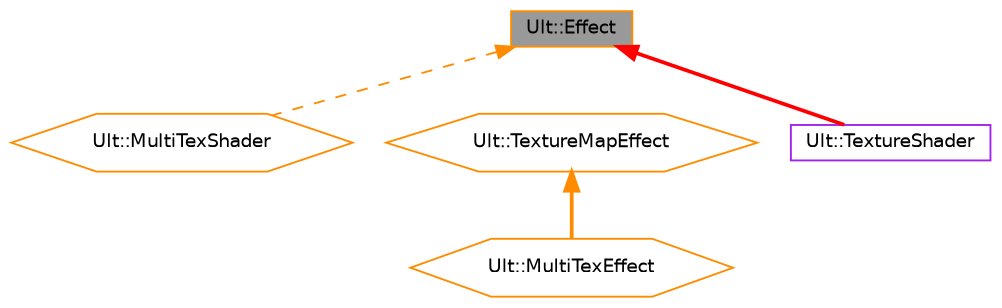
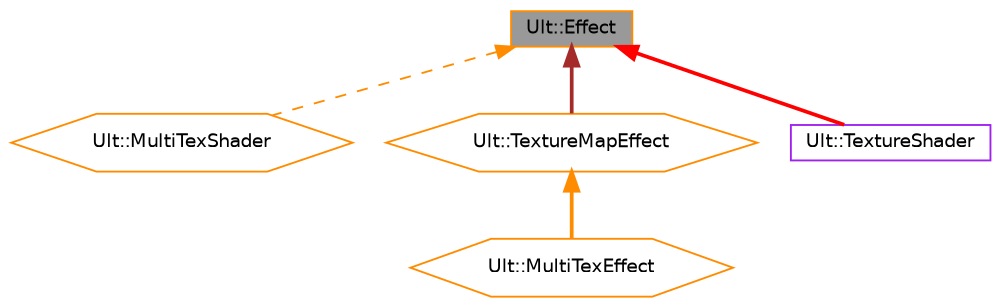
edge "Ult::TextureMapEffect" -> "Ult::Effect": added
